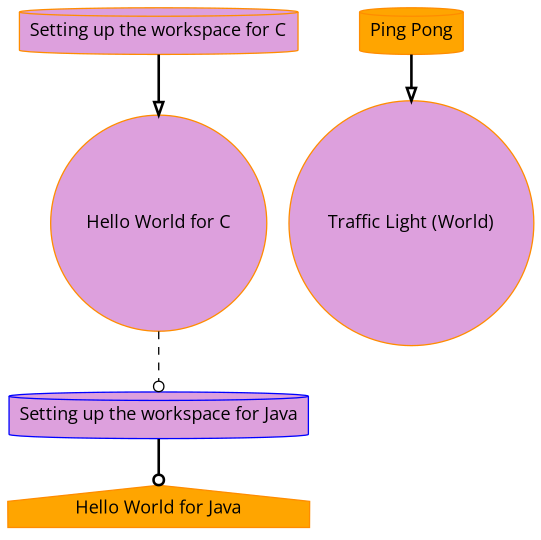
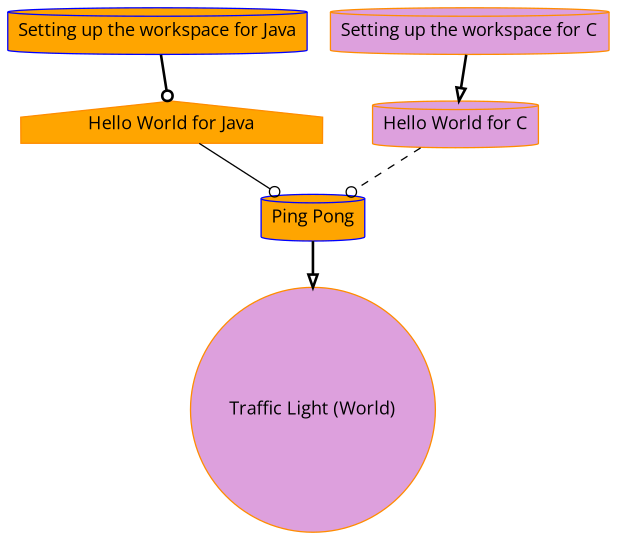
node "Ping Pong": color darkorange -> blue
edge "Hello World for Java" -> "Ping Pong": added
node "Hello World for C": shape circle -> cylinder
edge "Hello World for C" -> "Setting up the workspace for Java": now "Hello World for C" -> "Ping Pong"
node "Setting up the workspace for Java": fillcolor plum -> orange
